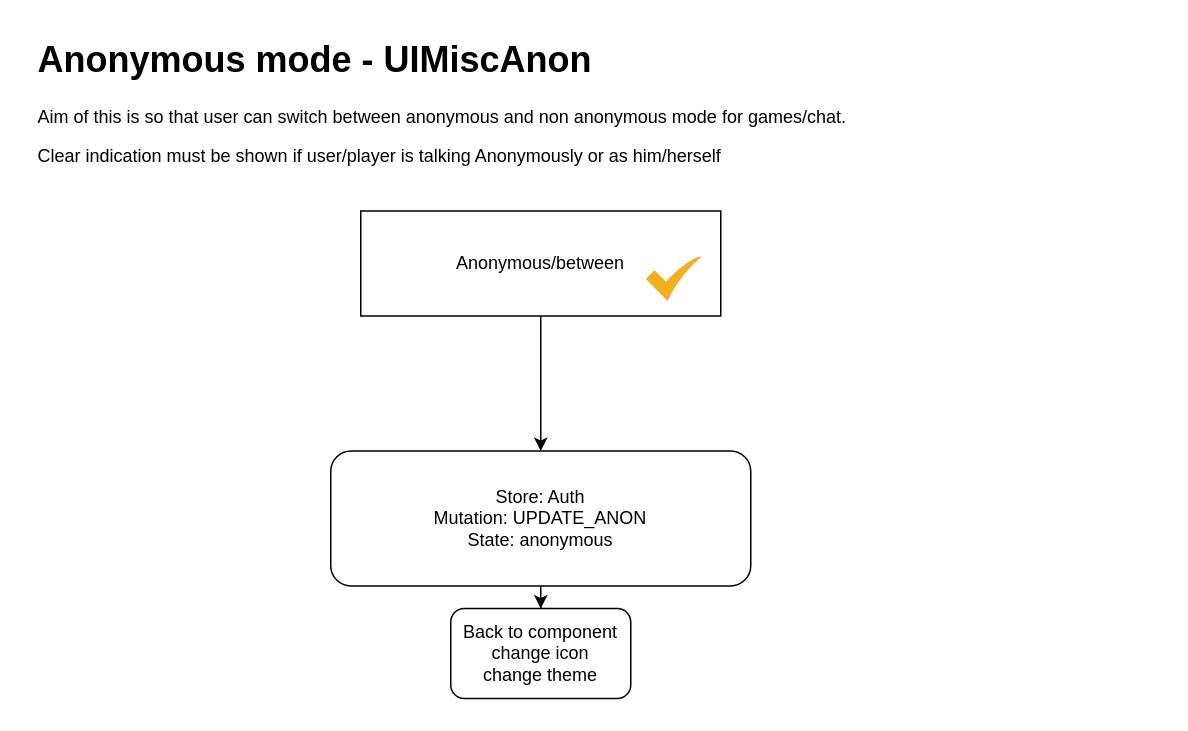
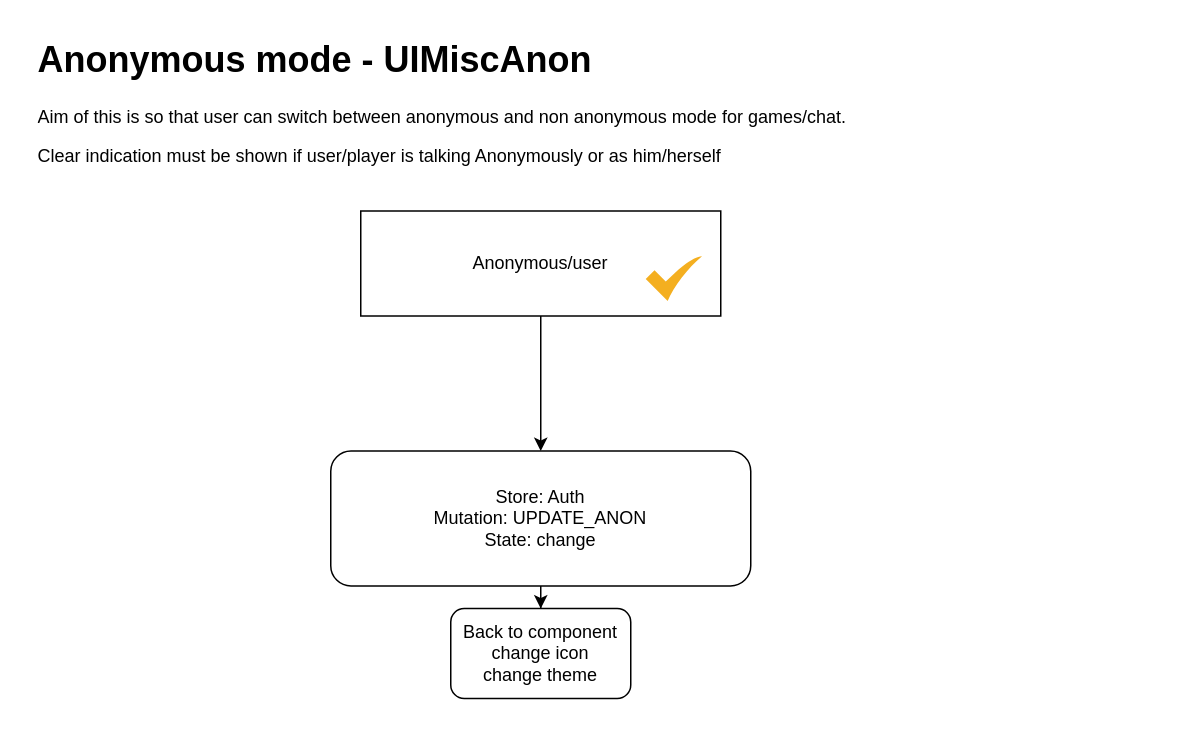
node "Anonymous/between": label "Anonymous/between" -> "Anonymous/user"
node "Store: Auth Mutation: UPDATE_ANON State: anonymous": label "Store: Auth Mutation: UPDATE_ANON State: anonymous" -> "Store: Auth Mutation: UPDATE_ANON State: change"
